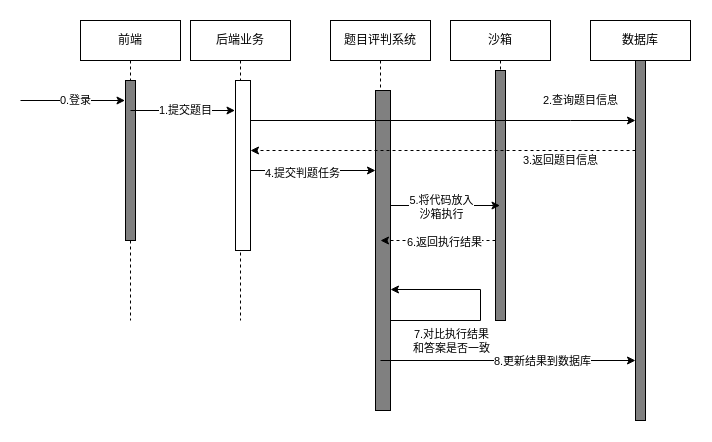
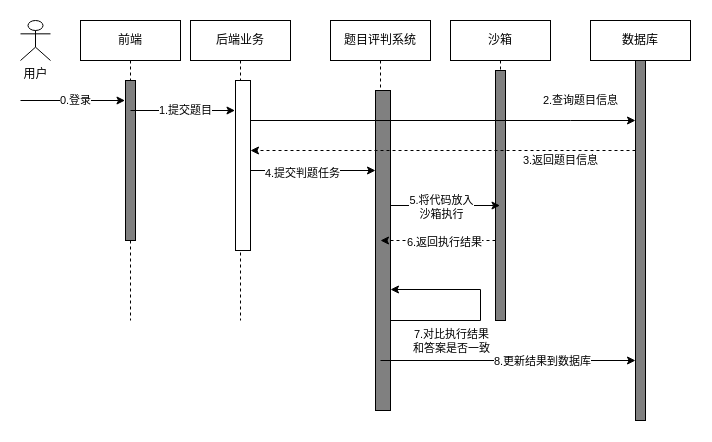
node "用户": added
